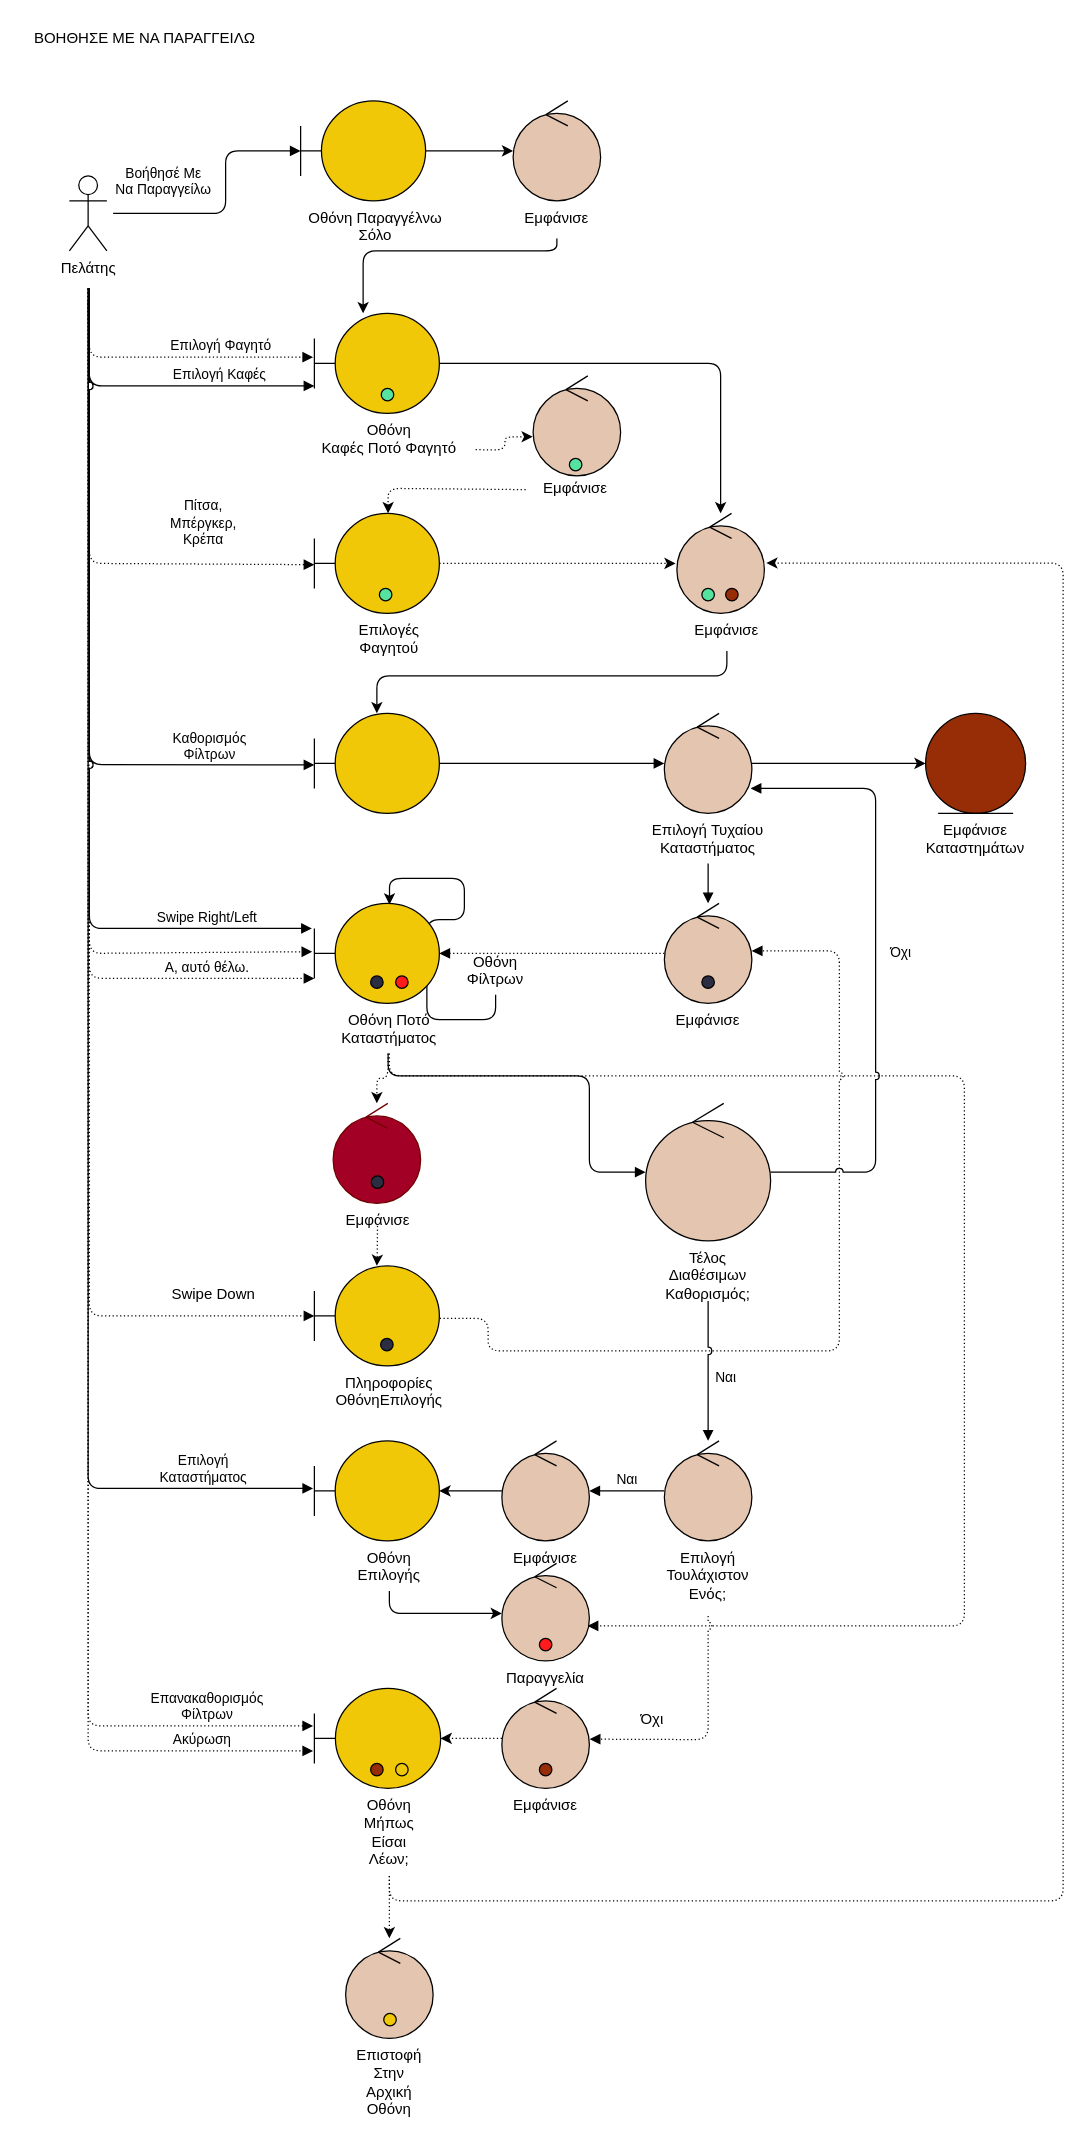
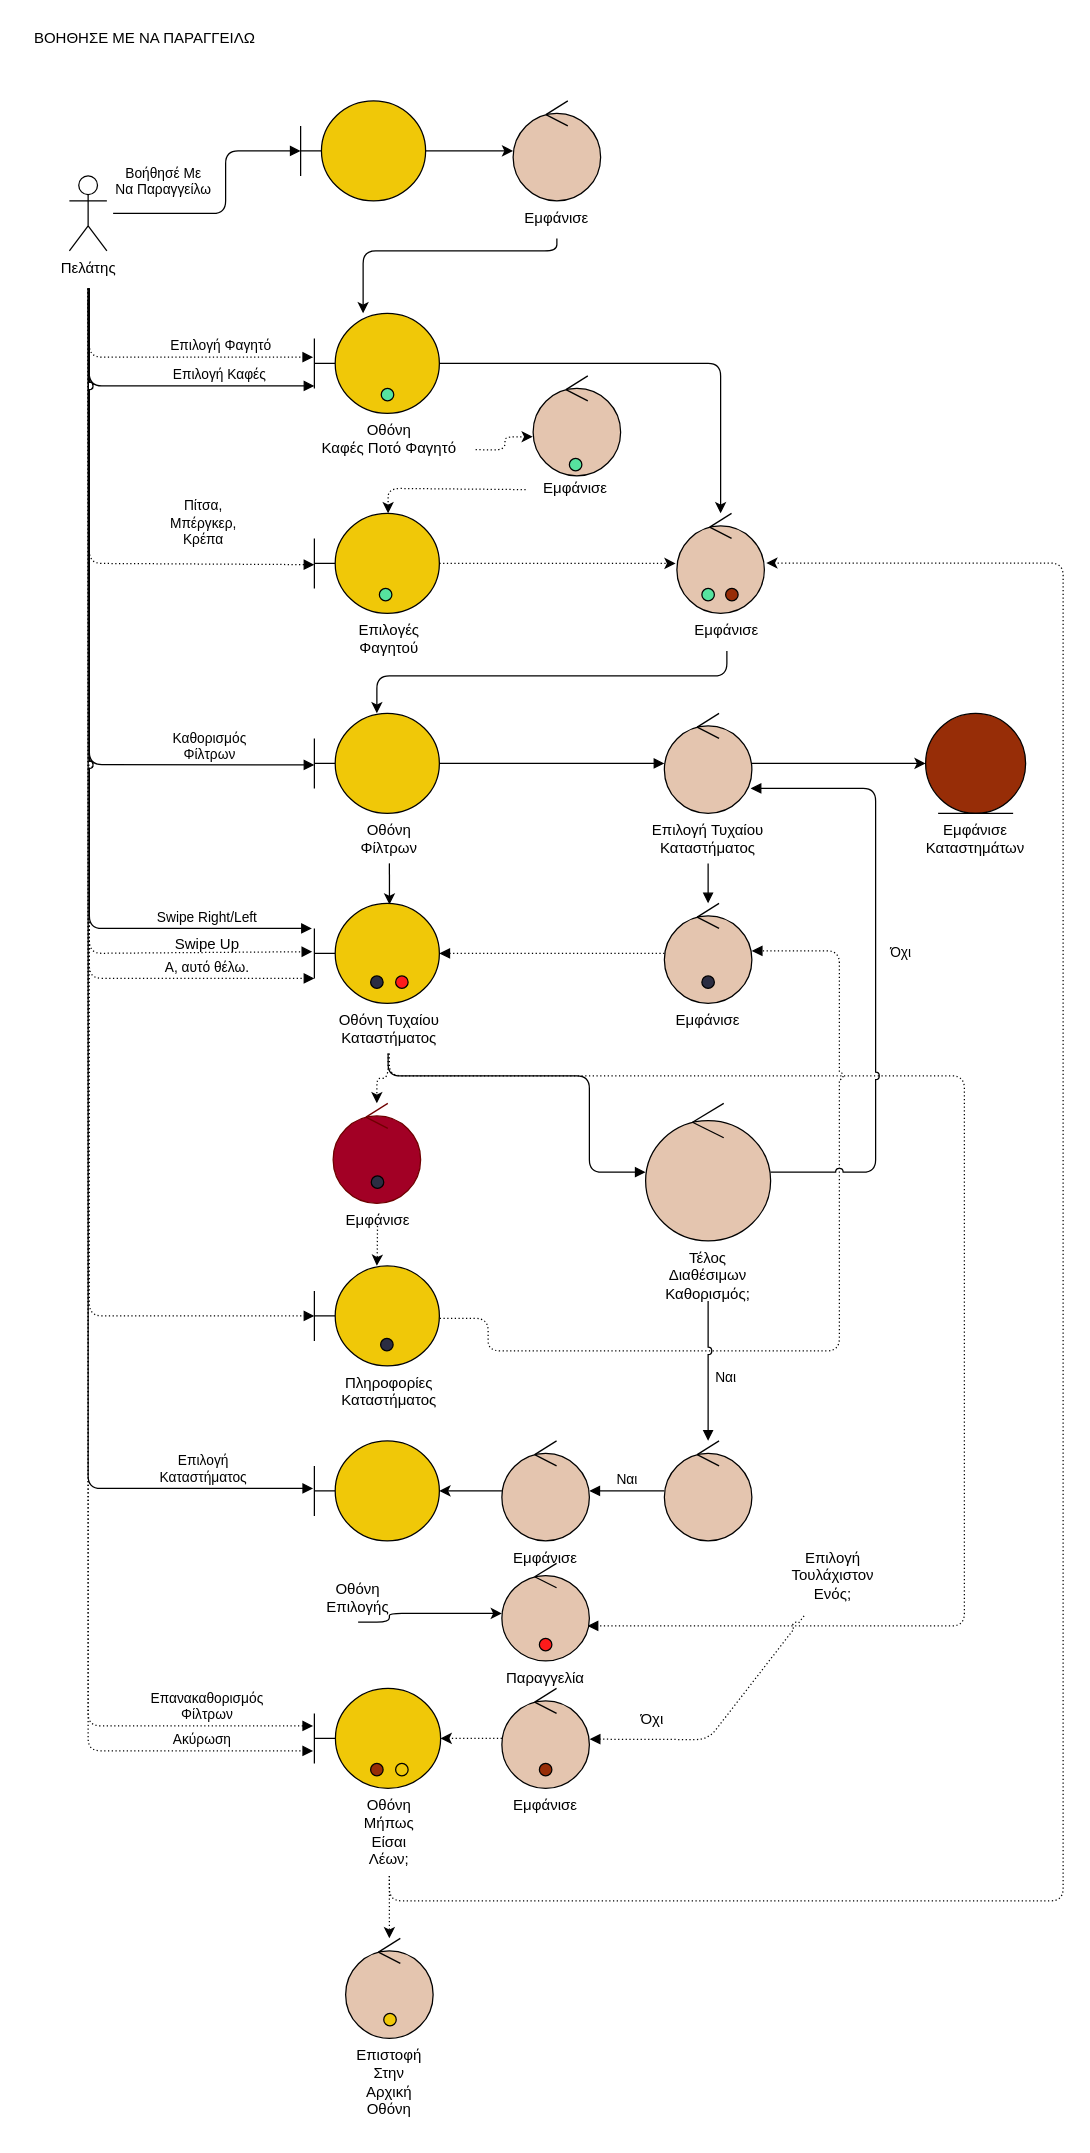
node "Οθόνη ΠαραγγέλνωΣόλο": removed
node "Swipe Up": added
node "ΟθόνηΦίλτρων": moved (496, 969) -> (389, 838)
node "Οθόνη ΠοτόΚαταστήματος": label "Οθόνη ΠοτόΚαταστήματος" -> "Οθόνη ΤυχαίουΚαταστήματος"
node "Swipe Down": removed
node "ΠληροφορίεςΟθόνηΕπιλογής": label "ΠληροφορίεςΟθόνηΕπιλογής" -> "ΠληροφορίεςΚαταστήματος"
node "ΟθόνηΕπιλογής": moved (389, 1566) -> (358, 1597)
node "ΕπιλογήΤουλάχιστονΕνός;": moved (708, 1578) -> (833, 1578)
